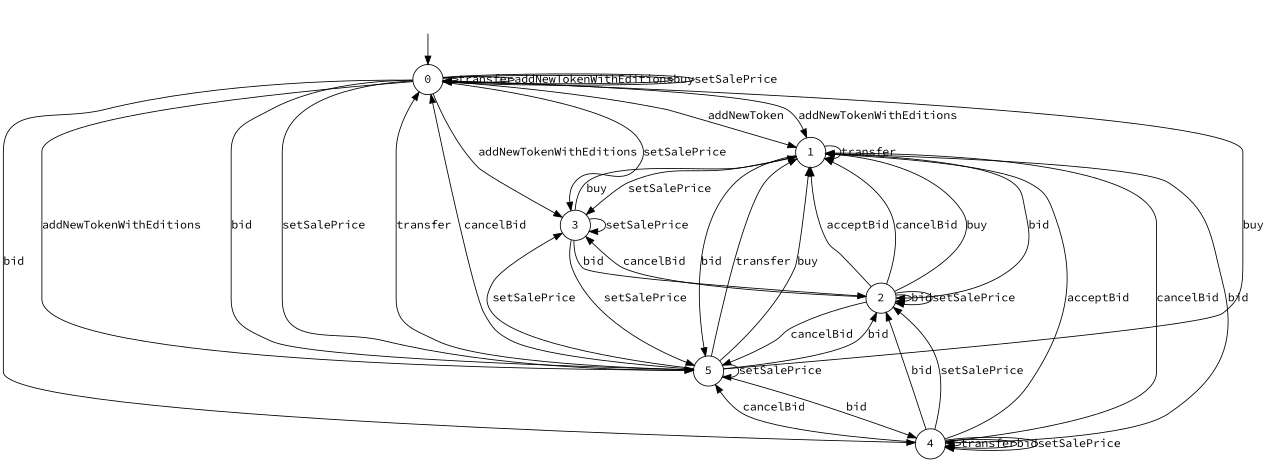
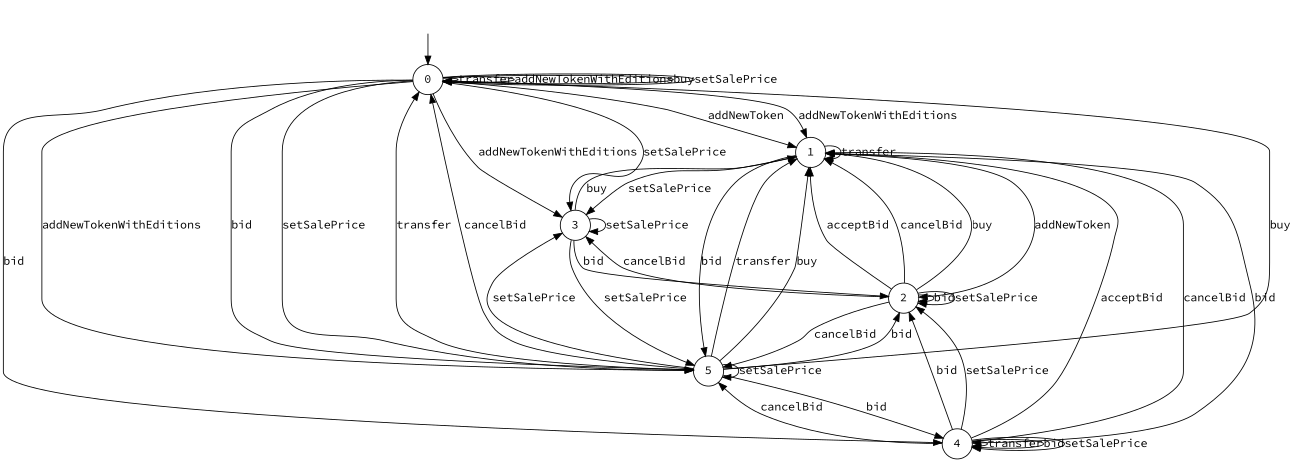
edge "1" -> "2": label "bid" -> "addNewToken"
